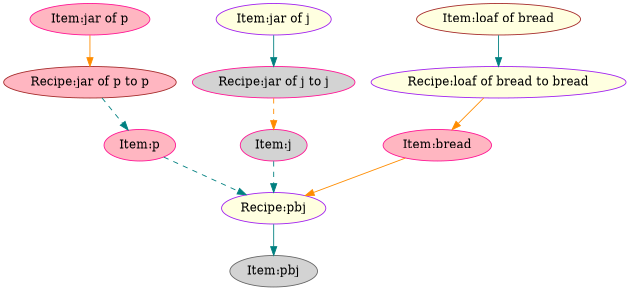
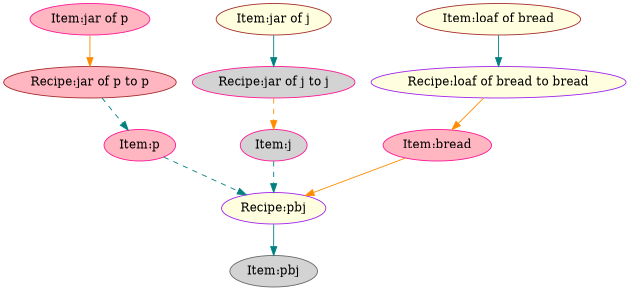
node "Item:jar of j": color purple -> brown
